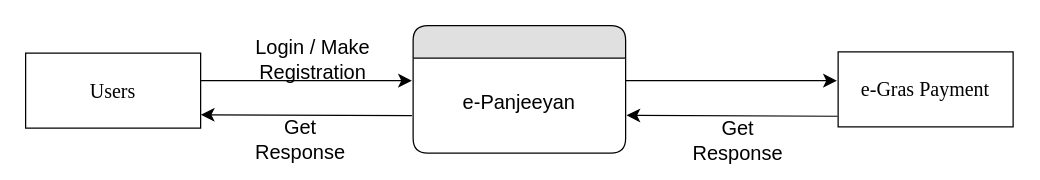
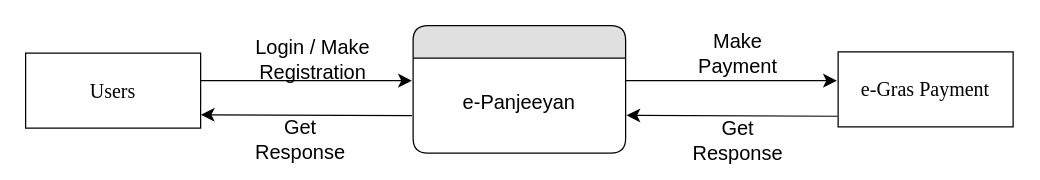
node "Make Payment": added
